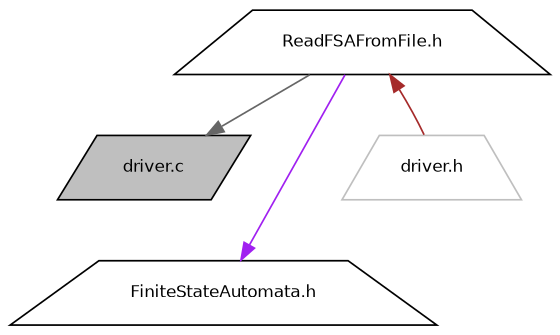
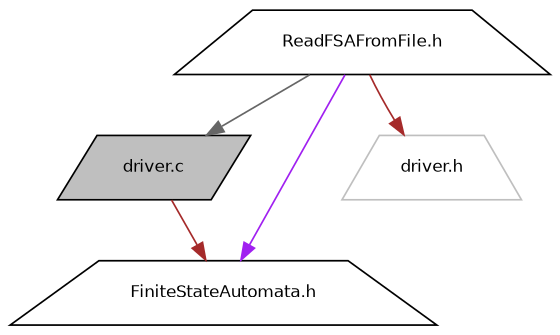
edge "driver.h" -> "ReadFSAFromFile.h": reversed
edge "driver.c" -> "FiniteStateAutomata.h": added
